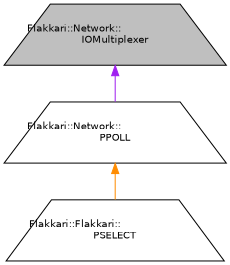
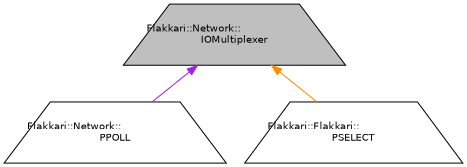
edge "Flakkari::Flakkari:: PSELECT" -> "Flakkari::Network:: PPOLL": now "Flakkari::Flakkari:: PSELECT" -> "Flakkari::Network:: IOMultiplexer"
